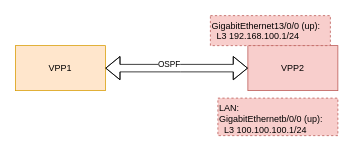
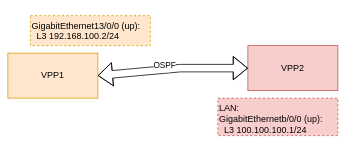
node "GigabitEthernet13/0/0 (up): L3 192.168.100.2/24": added
node "GigabitEthernet13/0/0 (up): L3 192.168.100.1/24": removed
node "VPP1": moved (60, 68) -> (53, 75)
